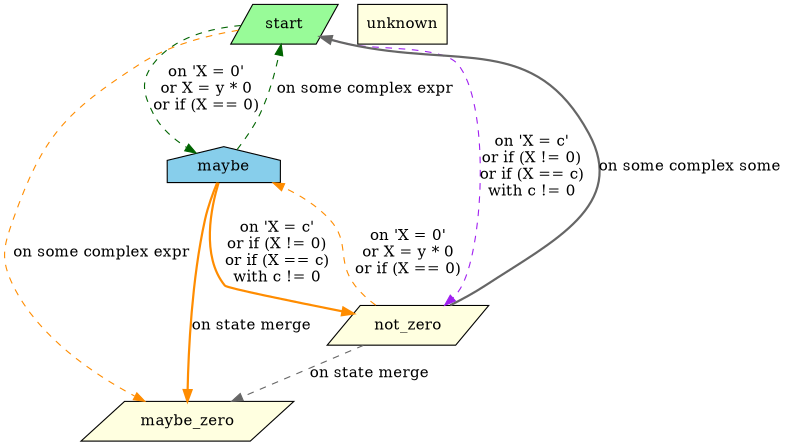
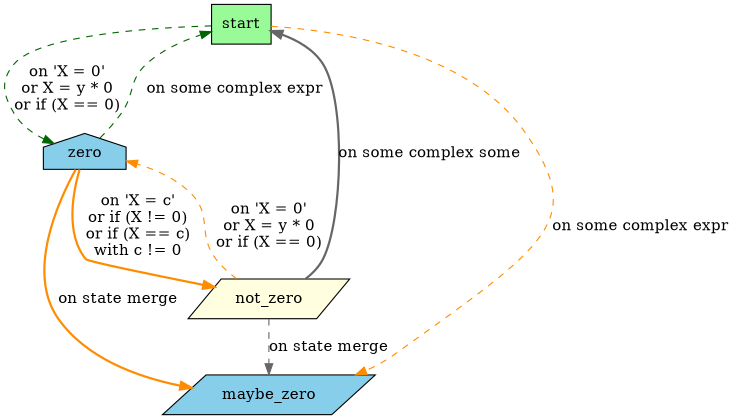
node "start": shape parallelogram -> box
node "unknown": removed
edge "start" -> "not_zero": removed, label "on 'X = c' or if (X != 0) or if (X == c) with c != 0"
node "maybe": label "maybe" -> "zero"
node "maybe_zero": fillcolor lightyellow -> skyblue
